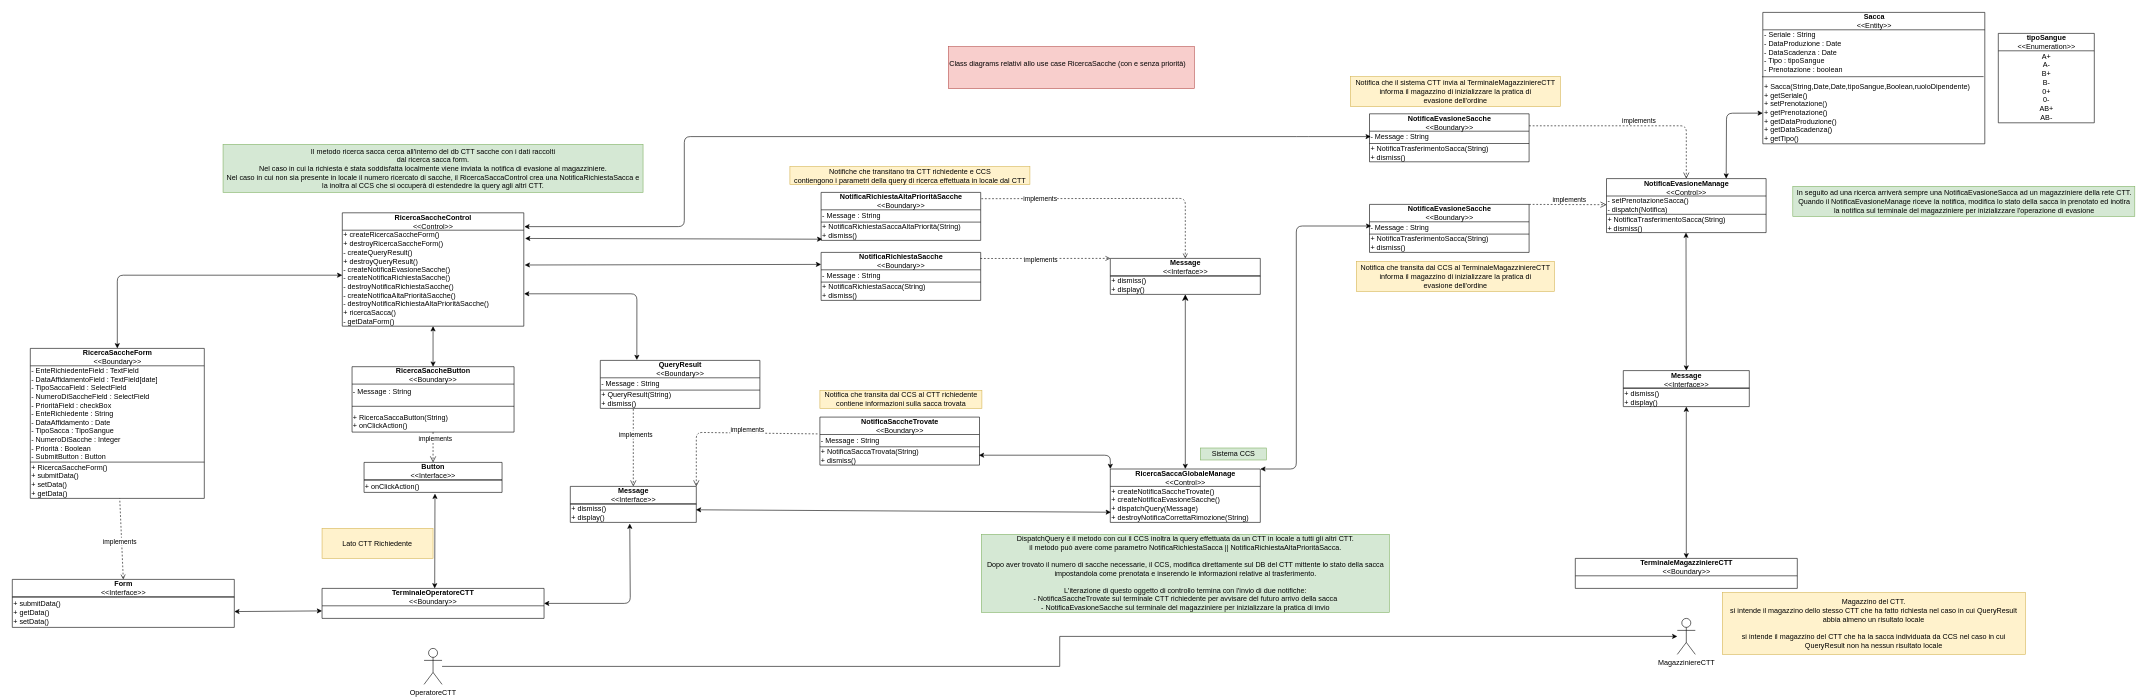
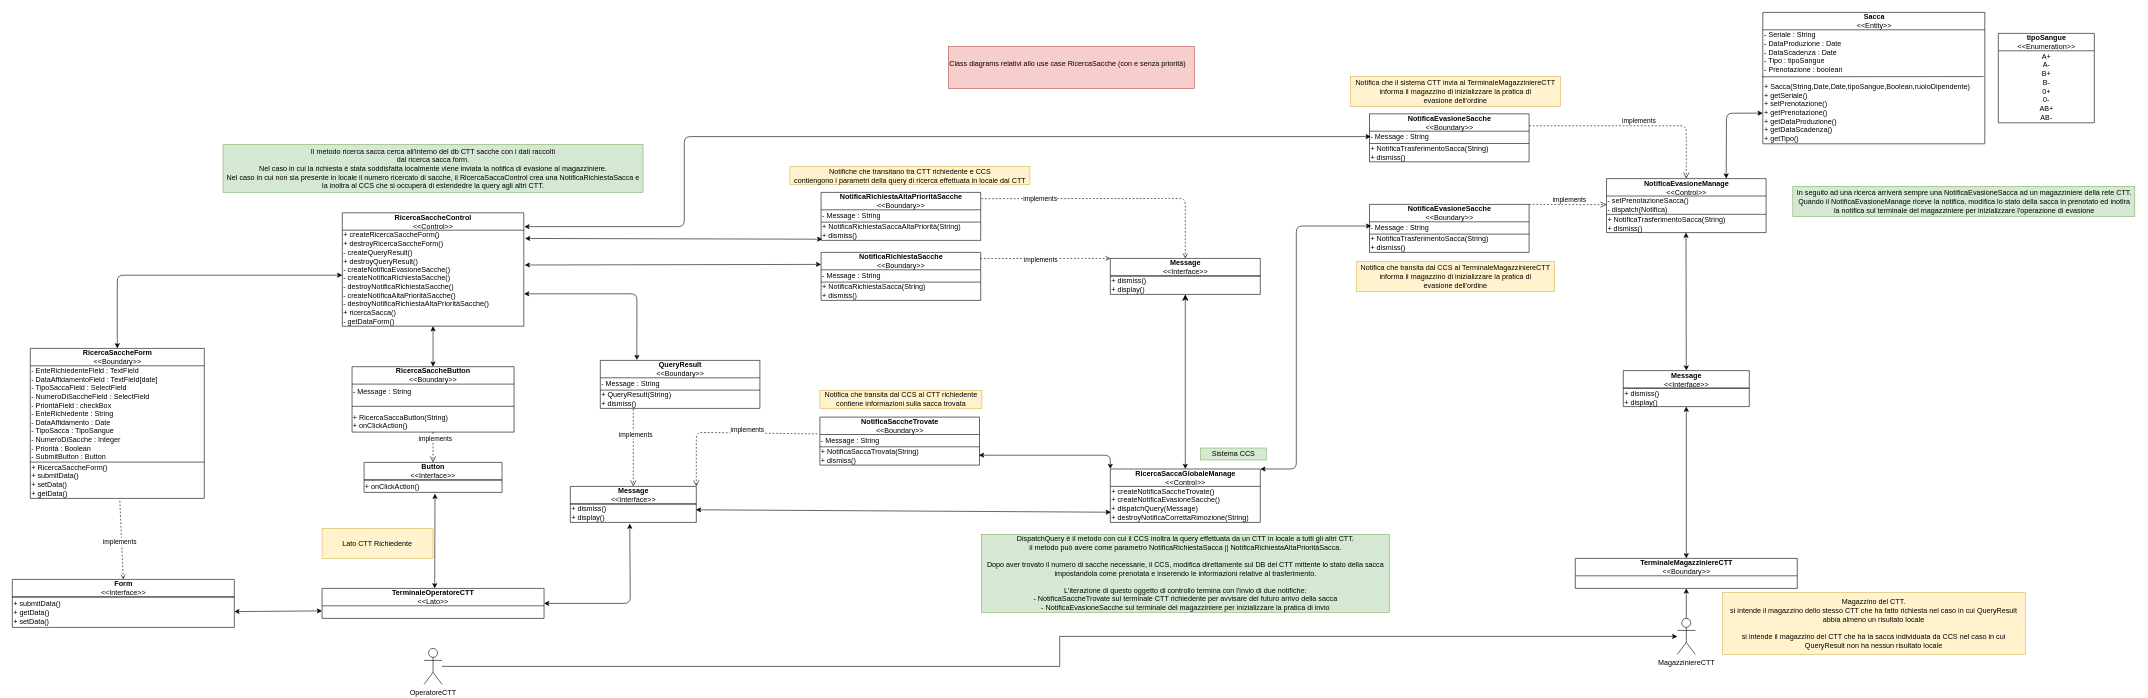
edge "MagazziniereCTT" -> "TerminaleMagazziniereCTT <<Boundary>>": added
node "TerminaleOperatoreCTT <<Boundary>>": label "TerminaleOperatoreCTT <<Boundary>>" -> "TerminaleOperatoreCTT <<Lato>>"
